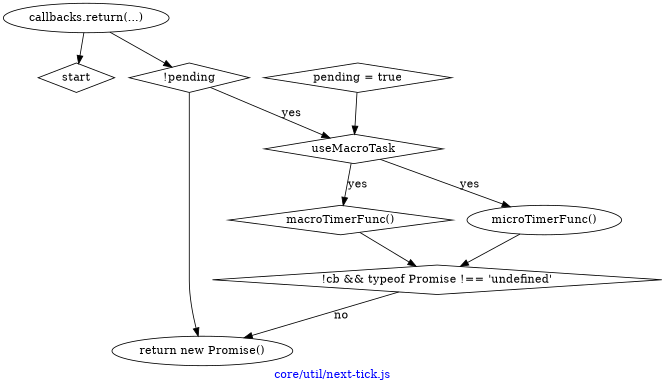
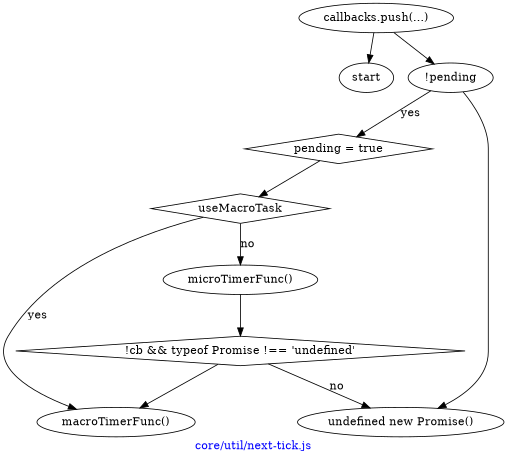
node "callbacks.return(...)": label "callbacks.return(...)" -> "callbacks.push(...)"
node "start": shape diamond -> ellipse
node "!pending": shape diamond -> ellipse
edge "!pending" -> "useMacroTask": now "!pending" -> "pending = true"
edge "useMacroTask" -> "microTimerFunc()": label "yes" -> "no"
node "macroTimerFunc()": shape diamond -> ellipse
edge "macroTimerFunc()" -> "!cb && typeof Promise !== 'undefined'": reversed
node "return new Promise()": label "return new Promise()" -> "undefined new Promise()"
